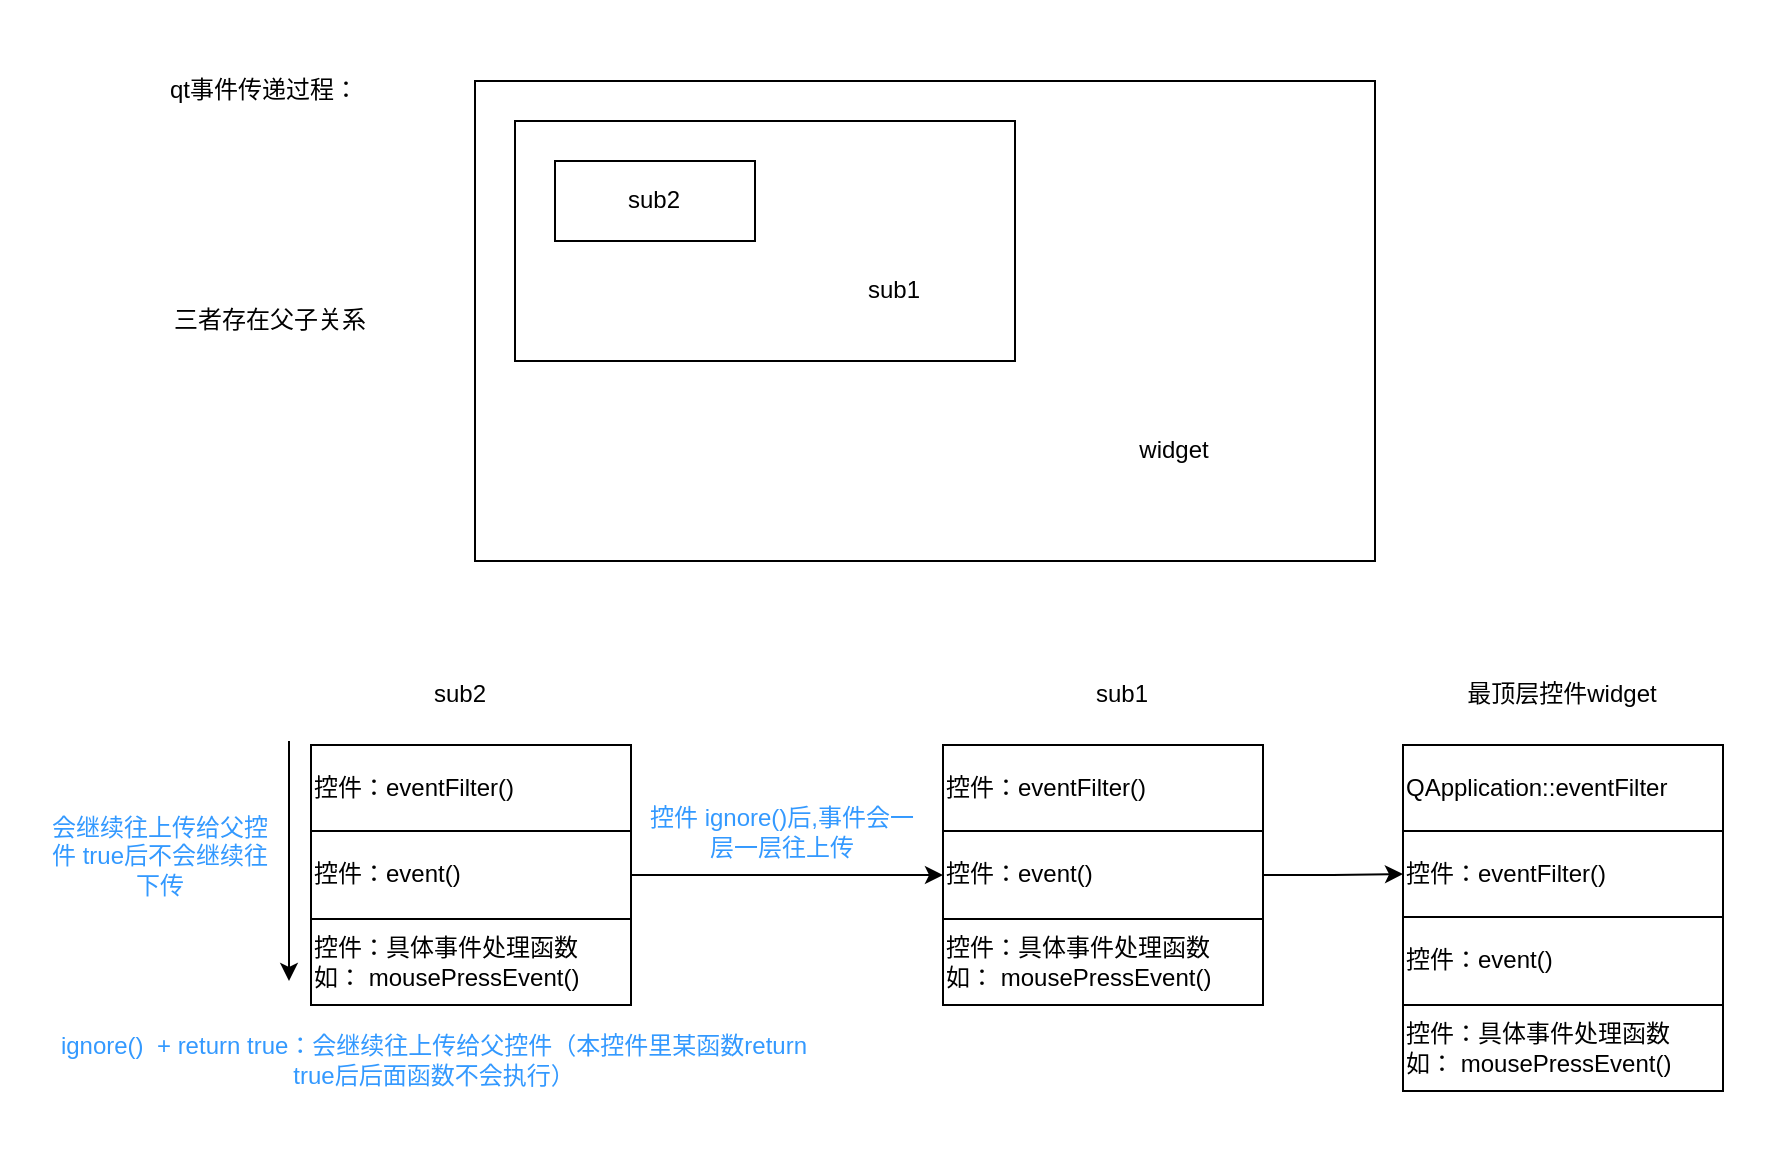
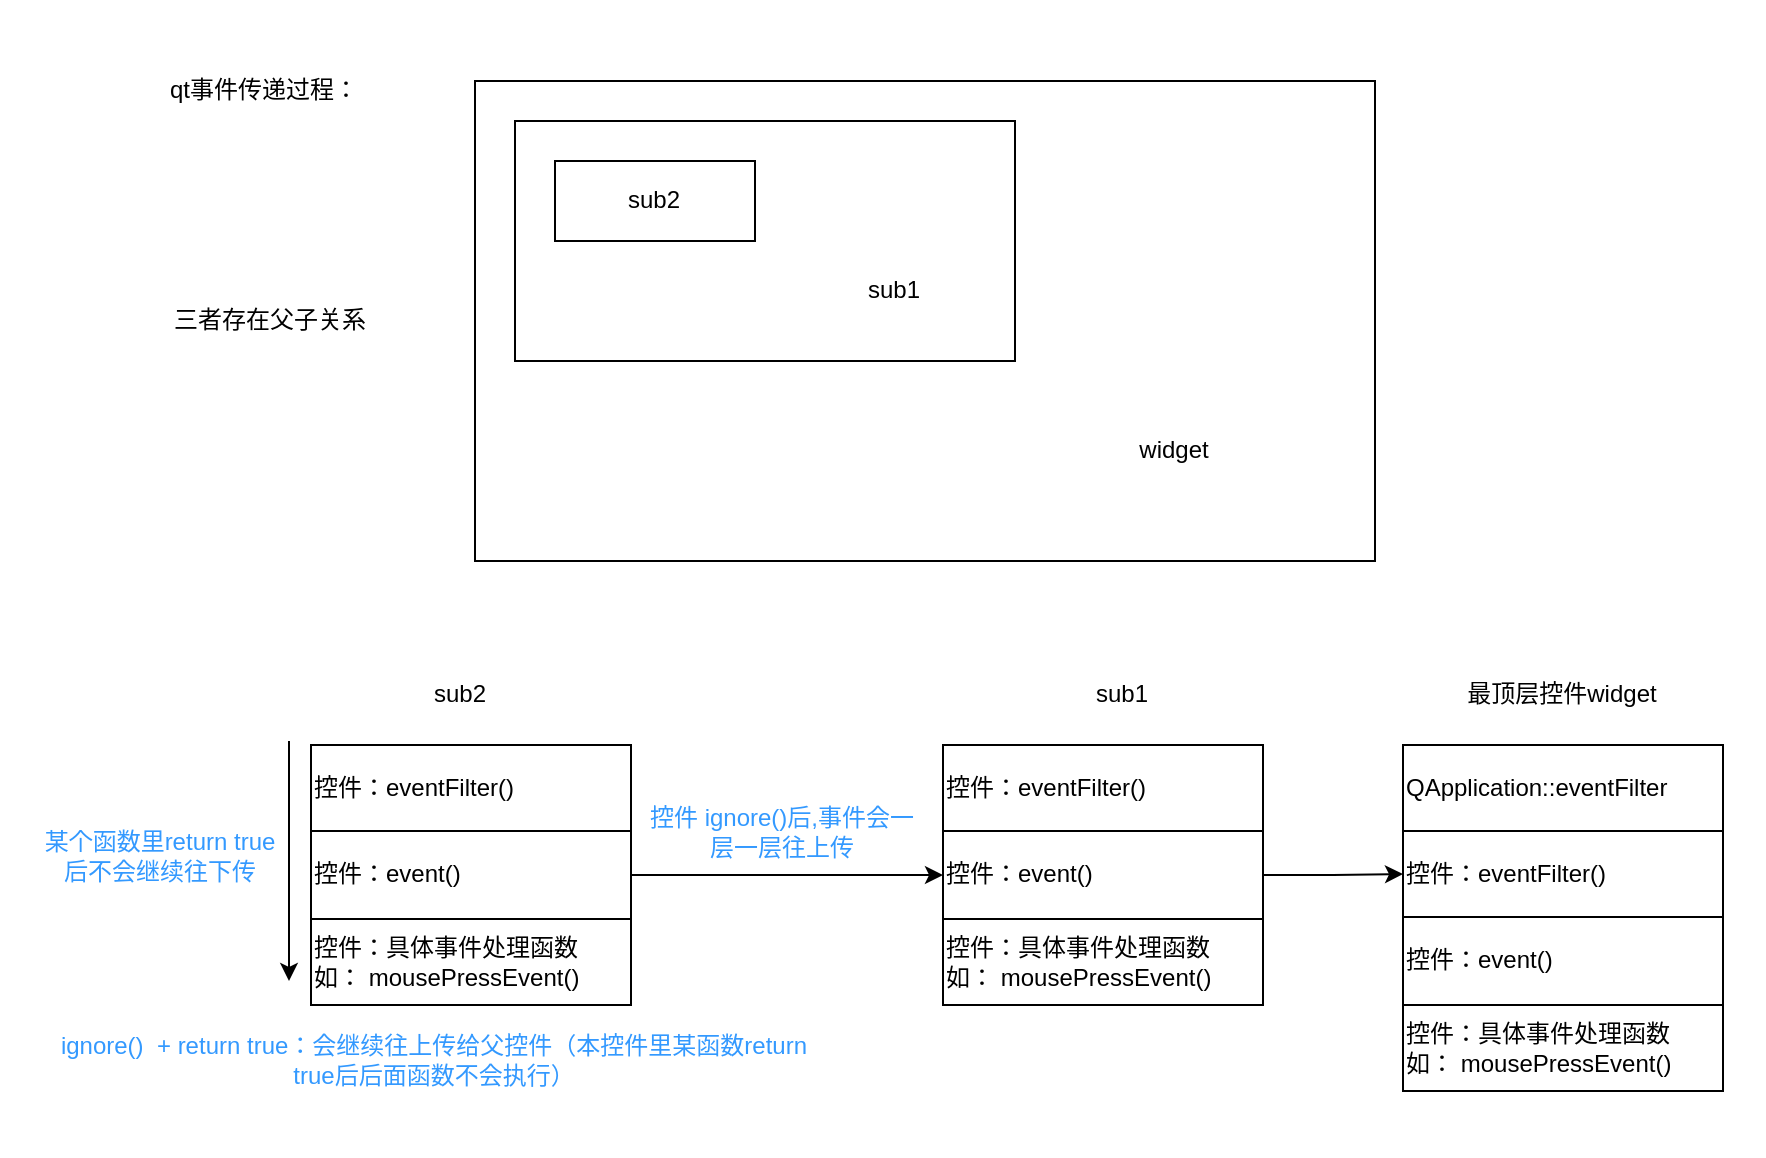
node "会继续往上传给父控件 true后不会继续往下传": label "会继续往上传给父控件 true后不会继续往下传" -> "某个函数里return true后不会继续往下传"
